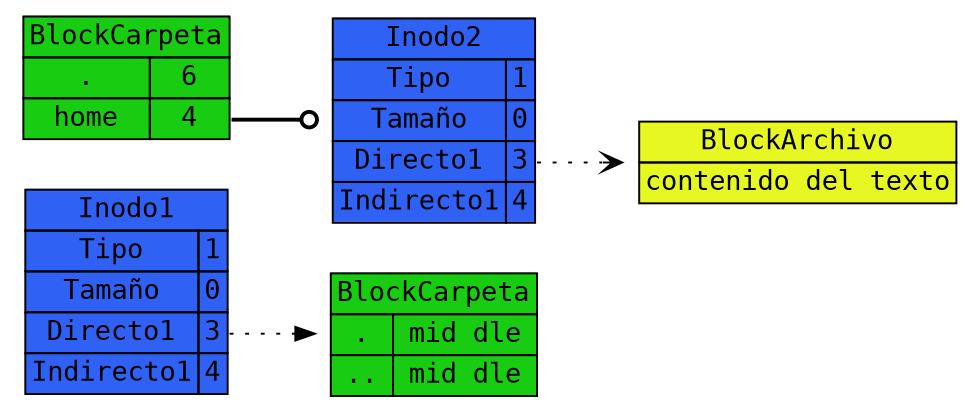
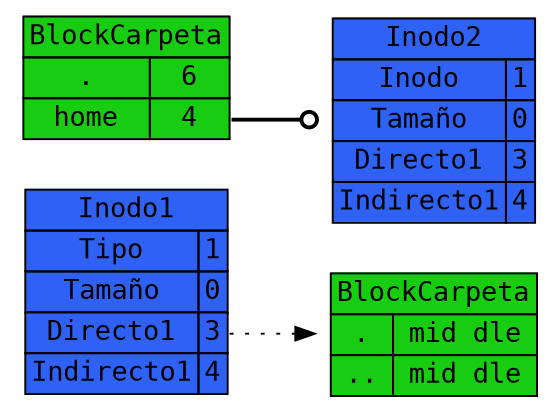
node "Inodo2": text "Tipo" -> "Inodo"
node "BlockArchivo": removed
